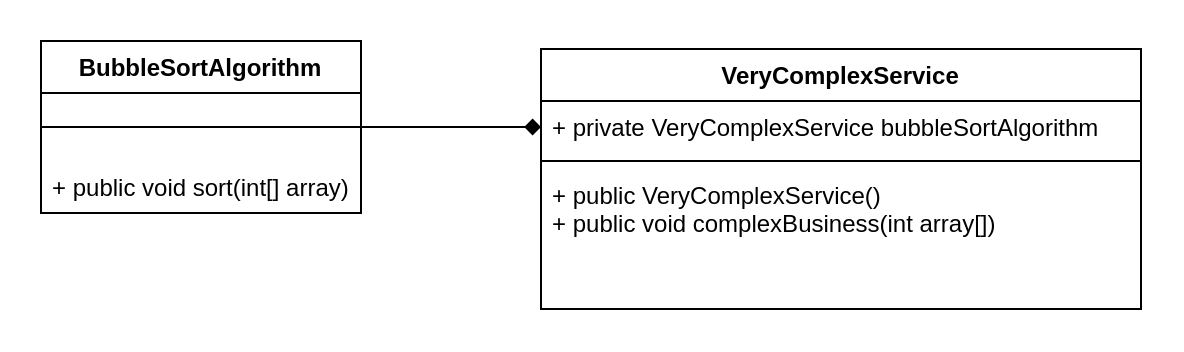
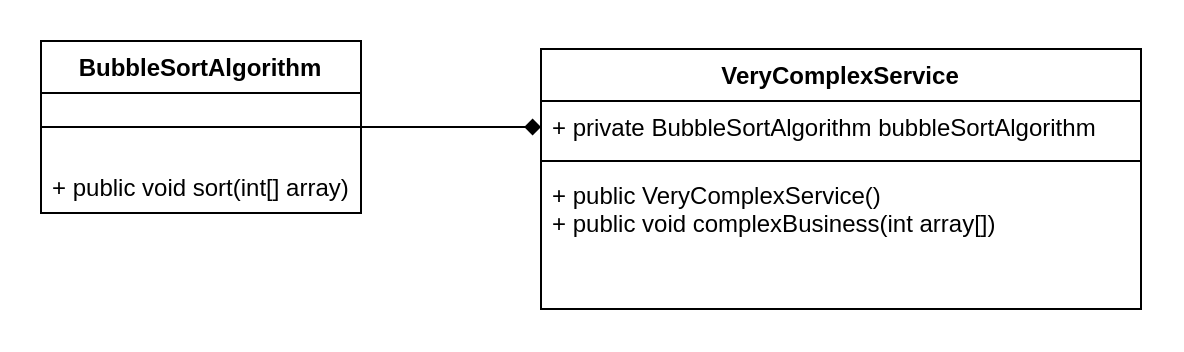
node "+ private VeryComplexService bubbleSortAlgorithm": label "+ private VeryComplexService bubbleSortAlgorithm" -> "+ private BubbleSortAlgorithm bubbleSortAlgorithm"
